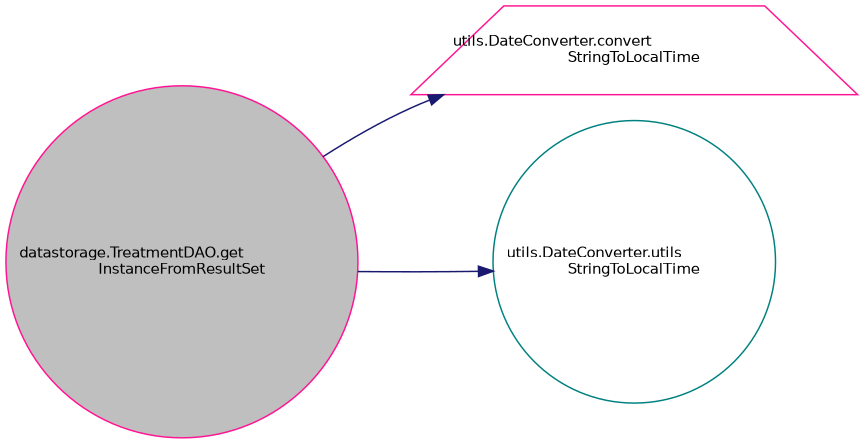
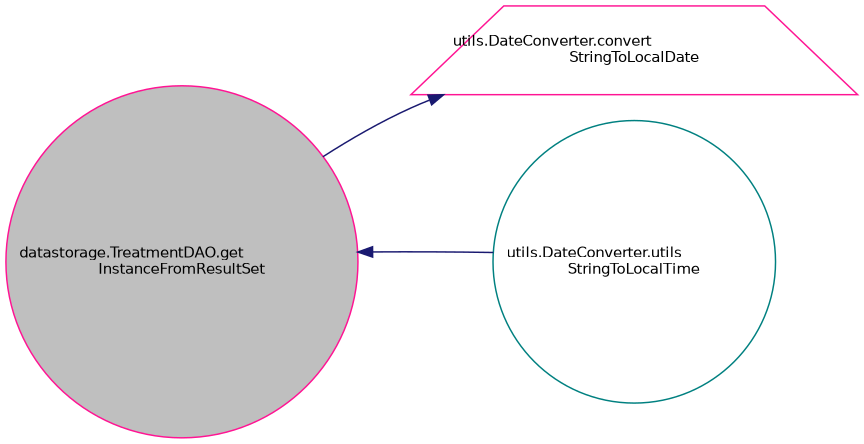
node "utils.DateConverter.convert StringToLocalTime": label "utils.DateConverter.convert StringToLocalTime" -> "utils.DateConverter.convert StringToLocalDate"
edge "datastorage.TreatmentDAO.get InstanceFromResultSet" -> "utils.DateConverter.utils StringToLocalTime": reversed
